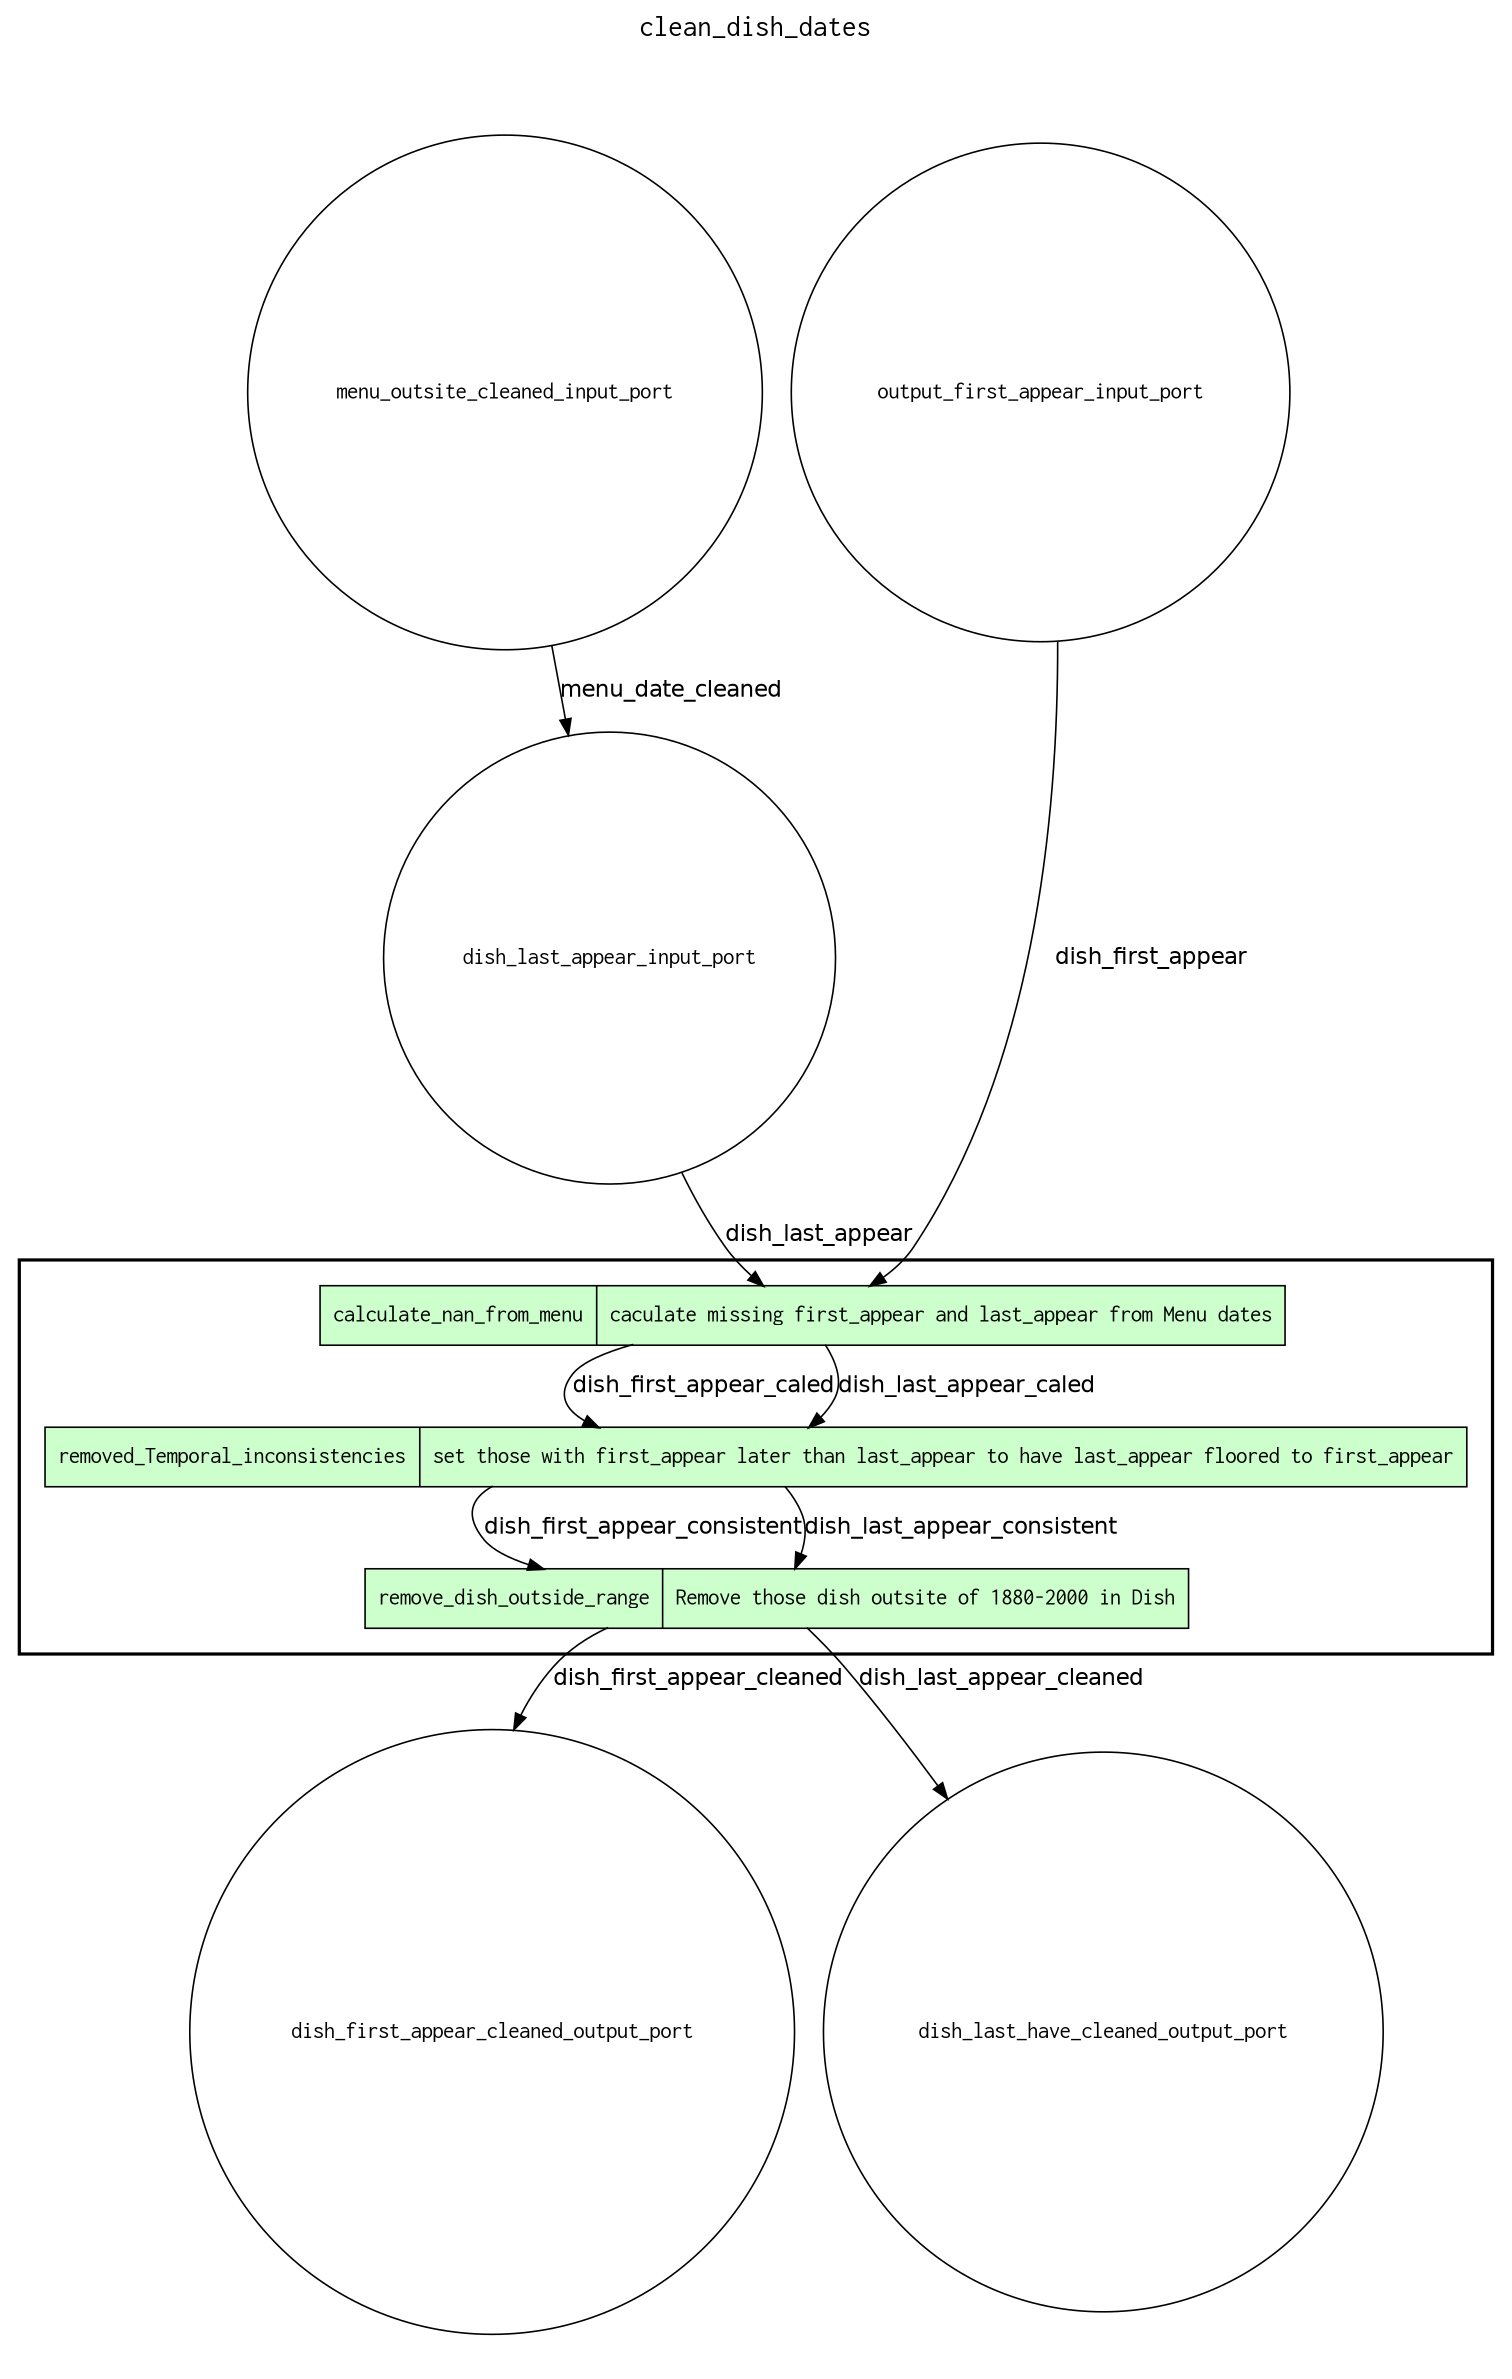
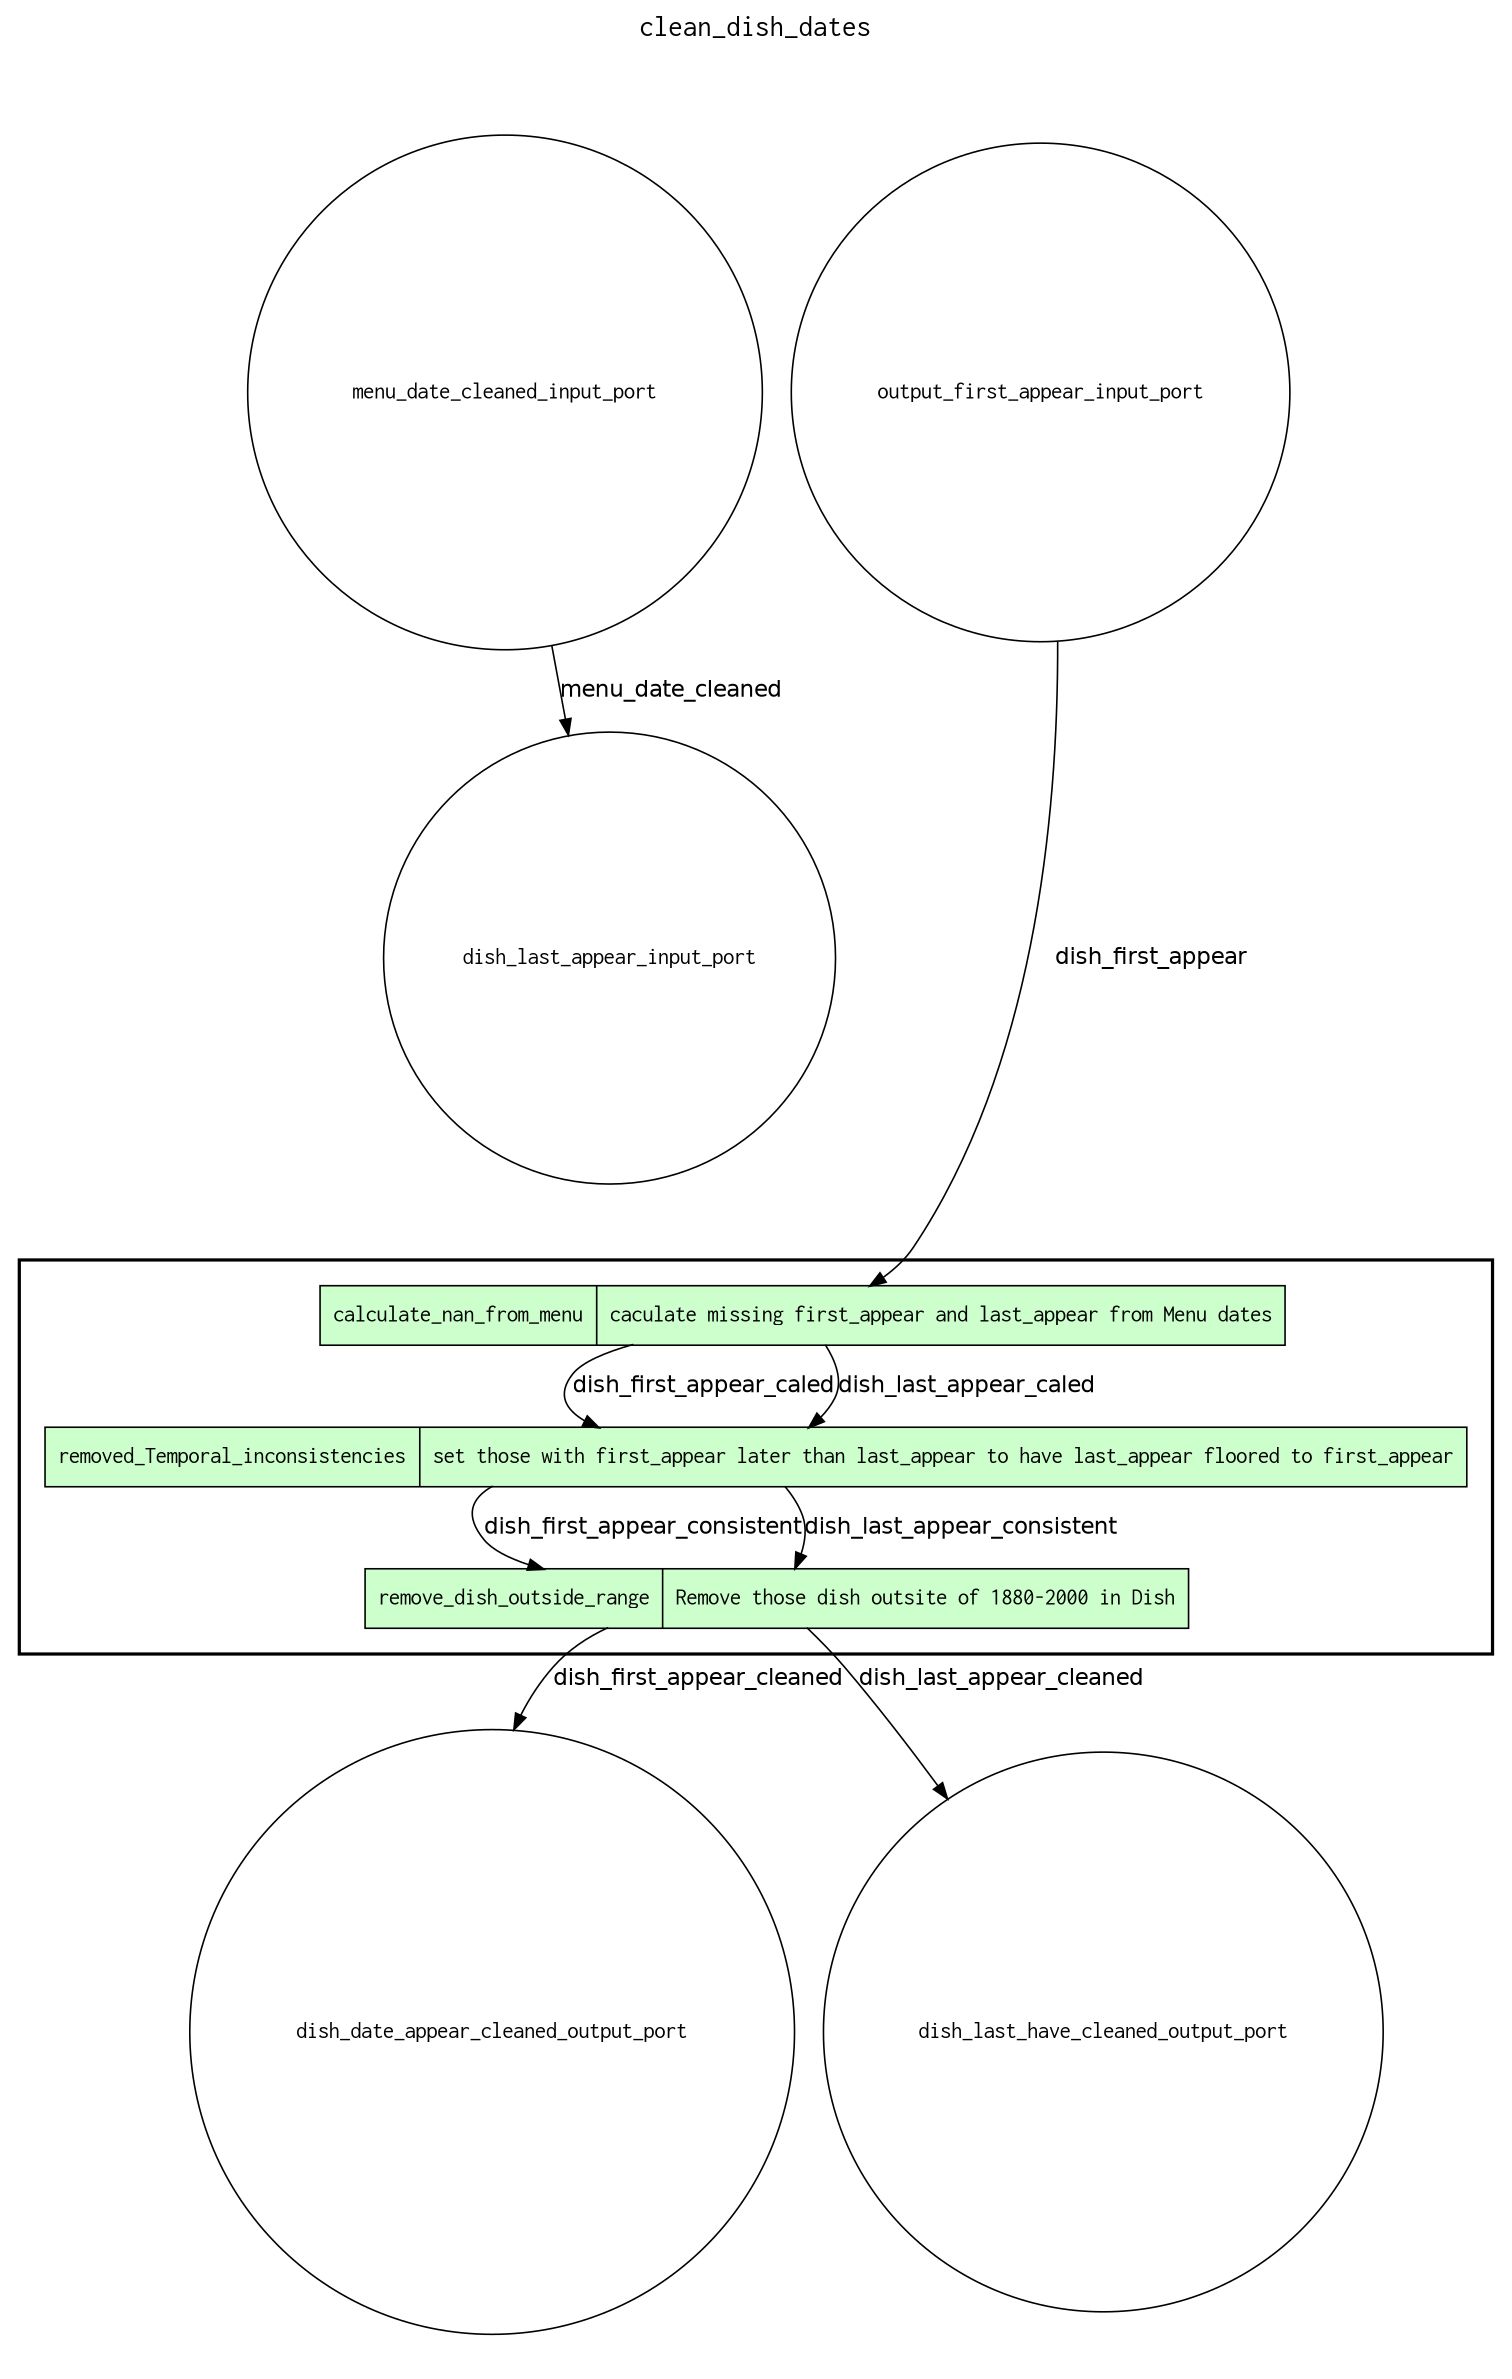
node "menu_outsite_cleaned_input_port": label "menu_outsite_cleaned_input_port" -> "menu_date_cleaned_input_port"
edge "dish_last_appear_input_port" -> "calculate_nan_from_menu": removed, label "dish_last_appear"
node "dish_first_appear_cleaned_output_port": label "dish_first_appear_cleaned_output_port" -> "dish_date_appear_cleaned_output_port"
